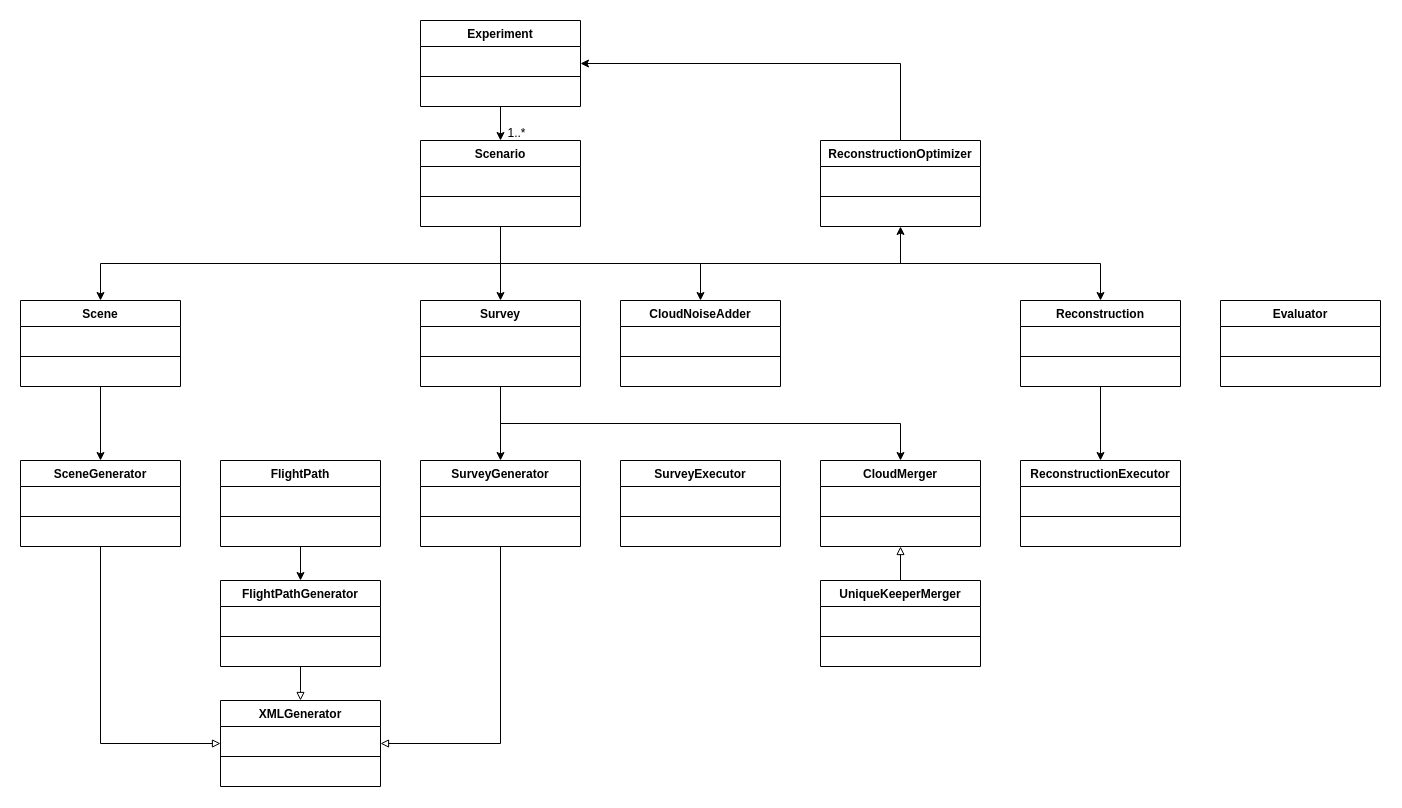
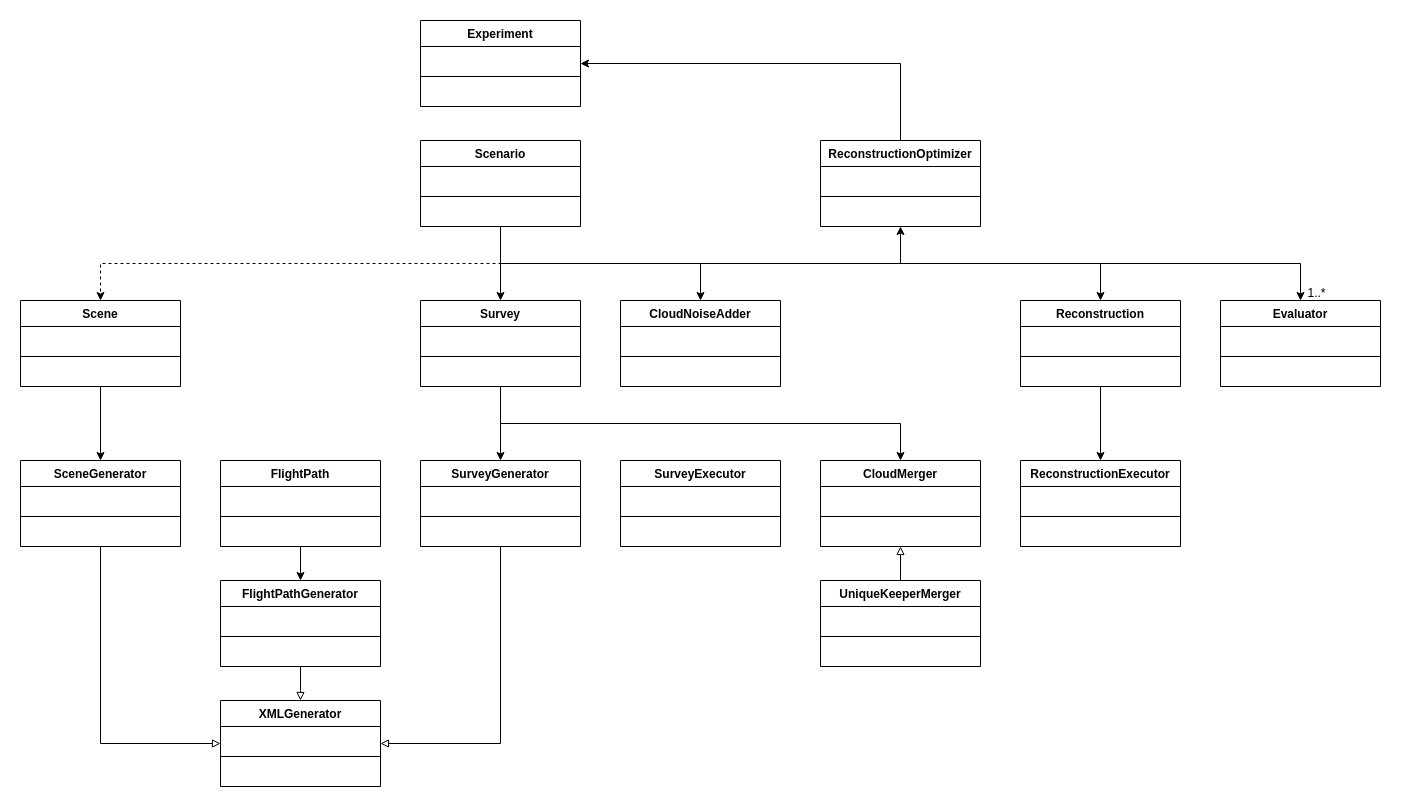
edge "Experiment" -> "Scenario": removed, label "1..*"
edge "Scenario" -> "Scene": style solid -> dashed
edge "Scenario" -> "Evaluator": added, label "1..*"
